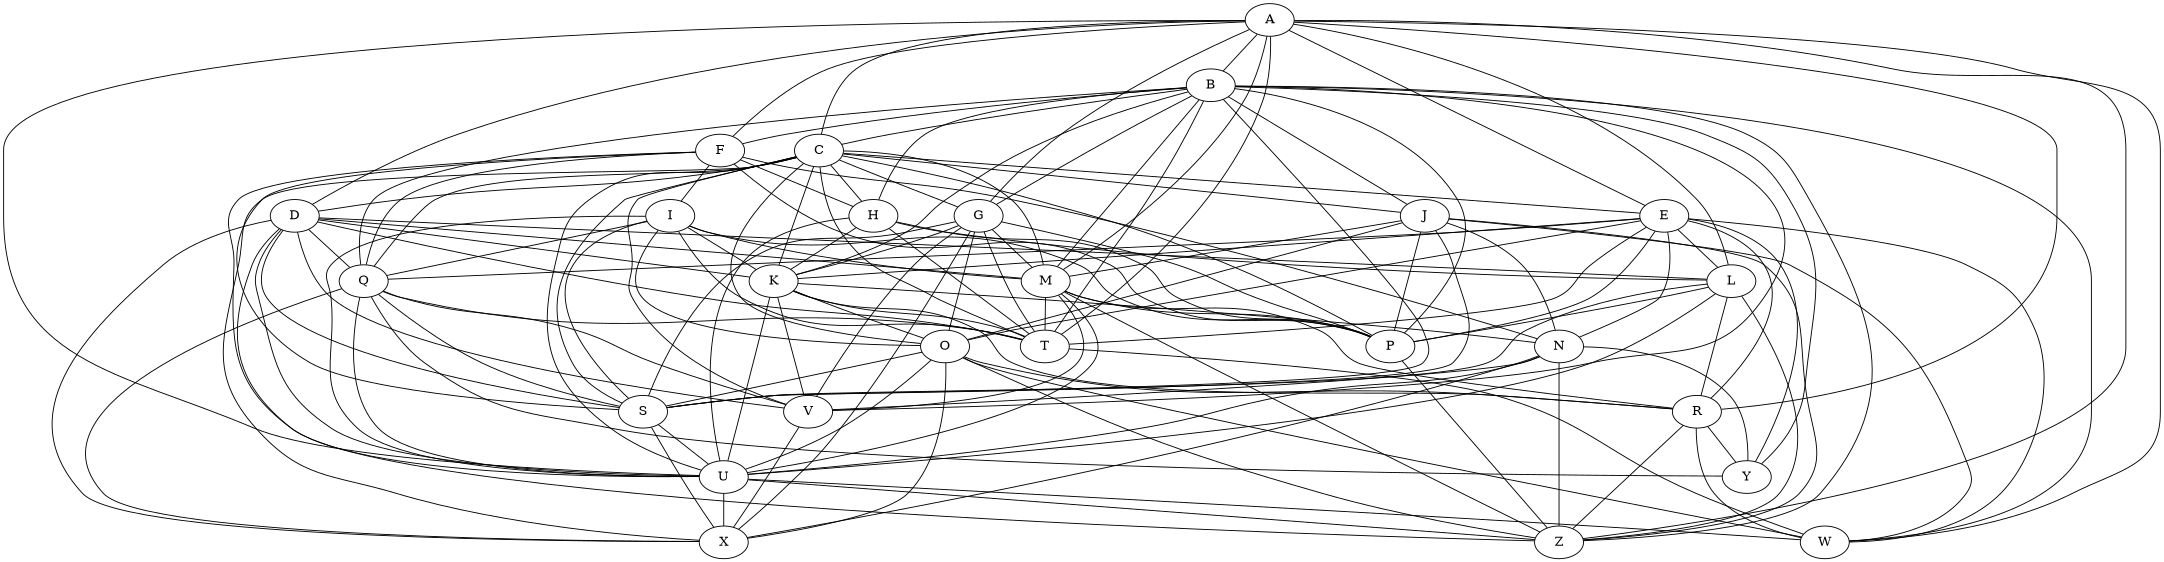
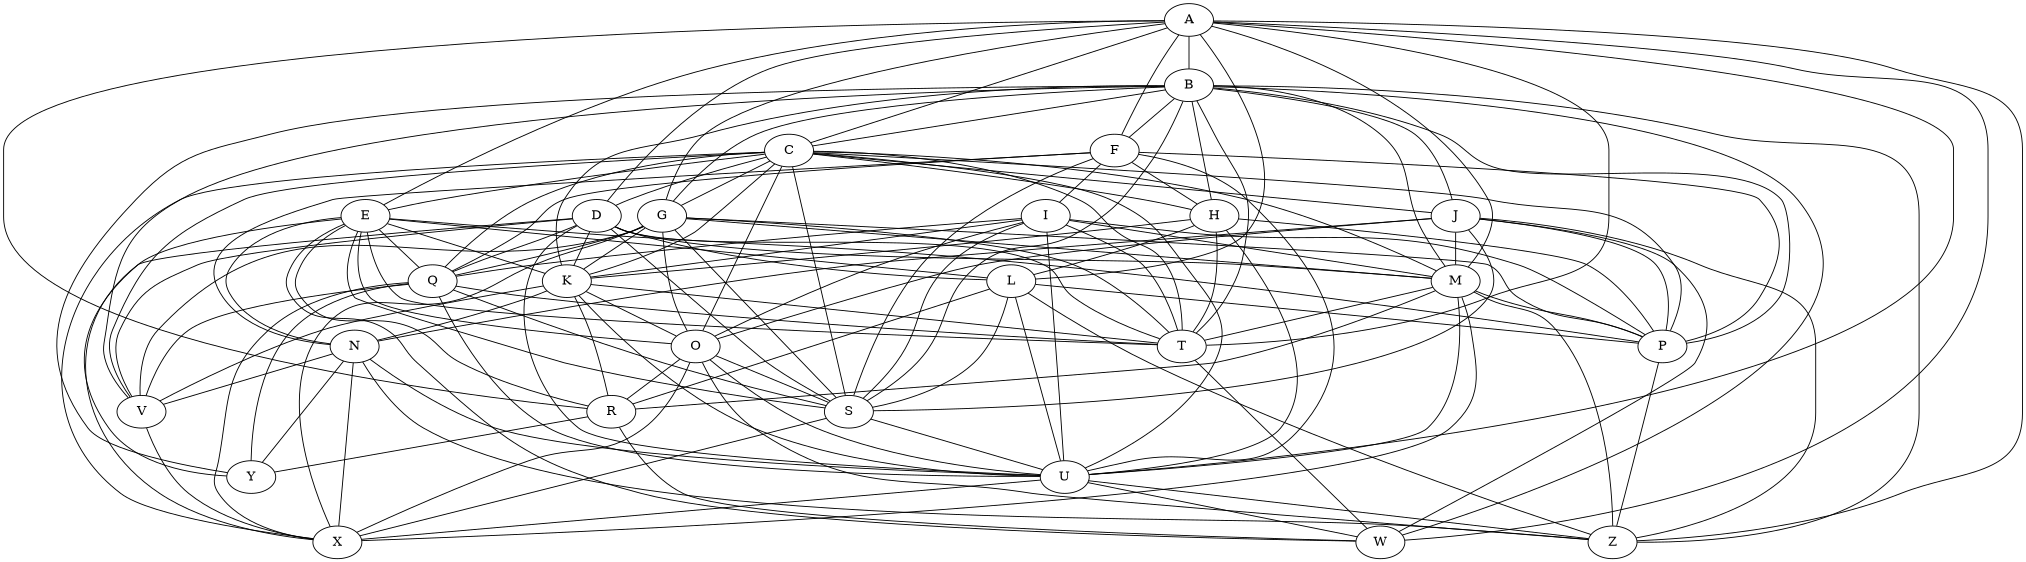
edge "B" -- "Q": now "G" -- "Q"
edge "E" -- "S": added
edge "M" -- "V": now "M" -- "X"
edge "O" -- "W": removed
edge "R" -- "Z": removed
edge "D" -- "Z": removed
